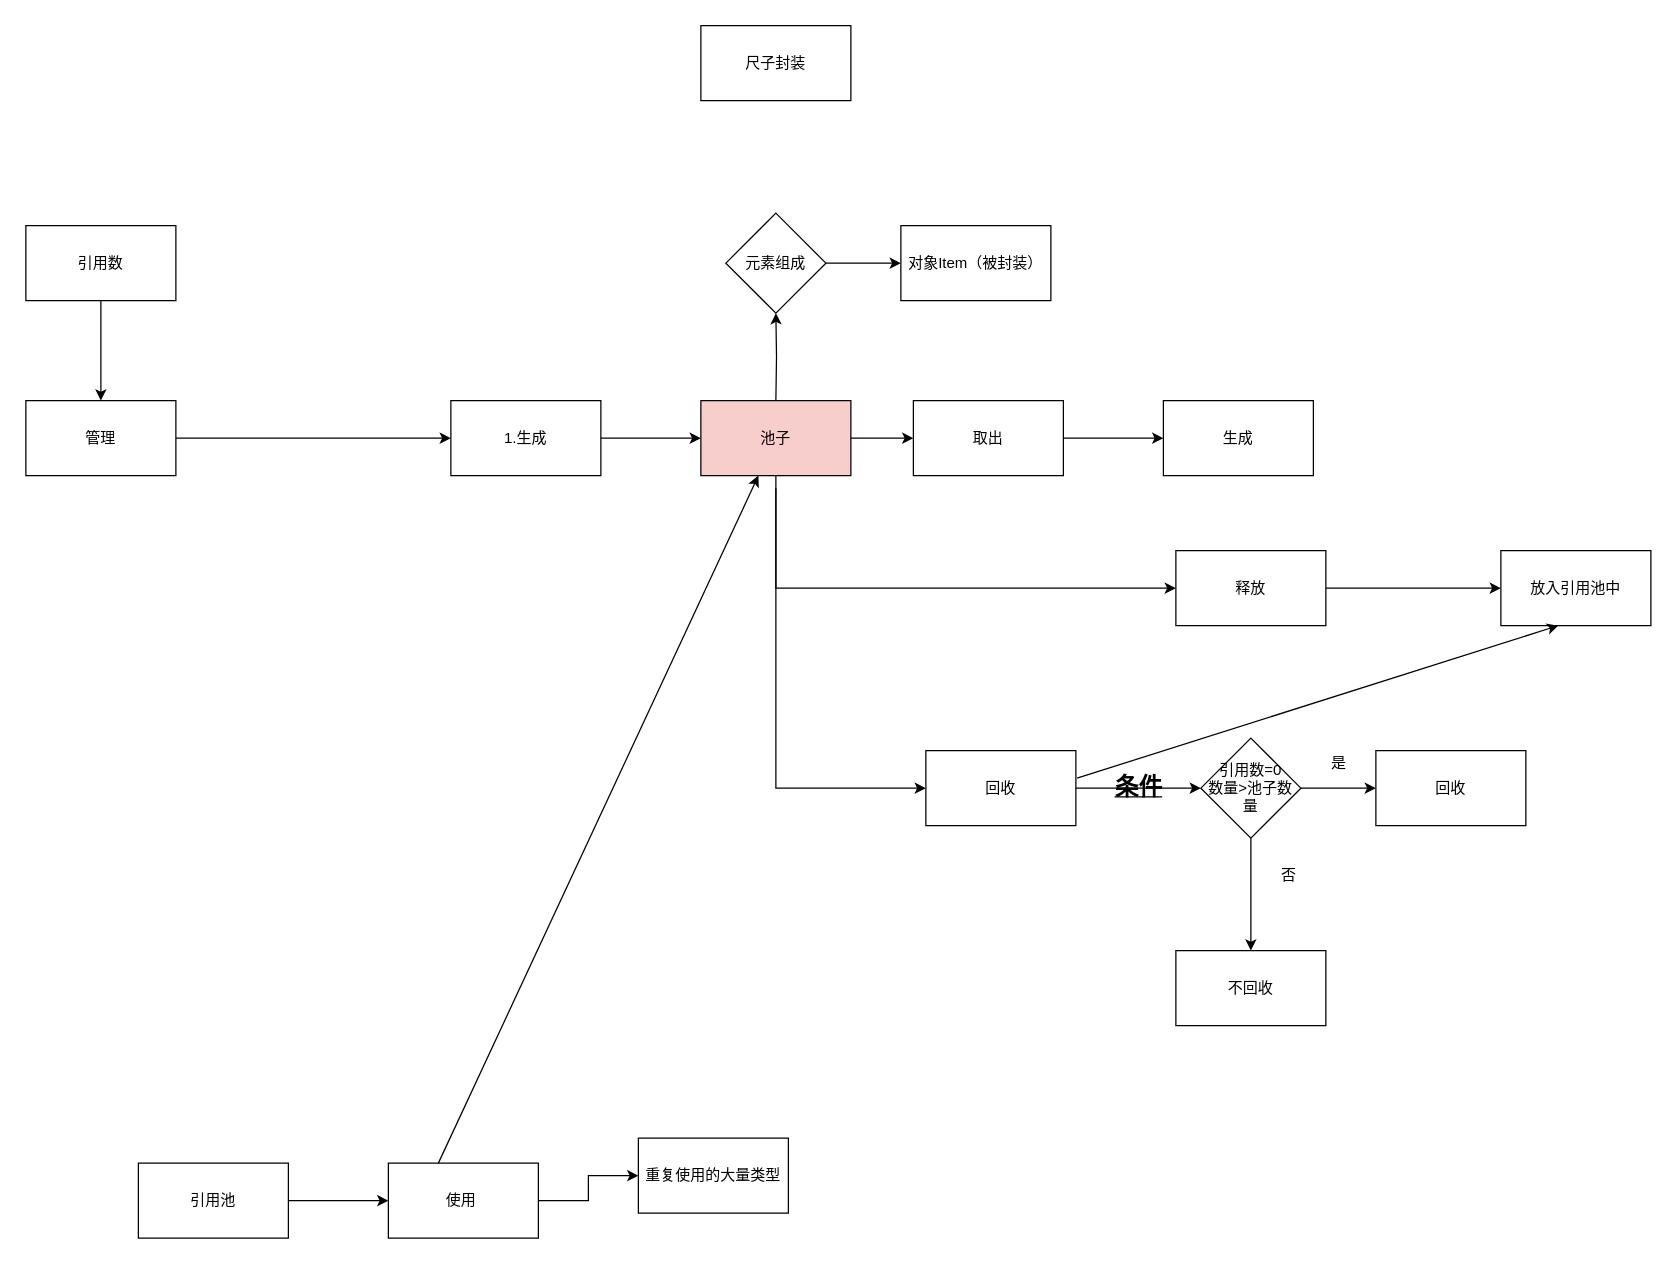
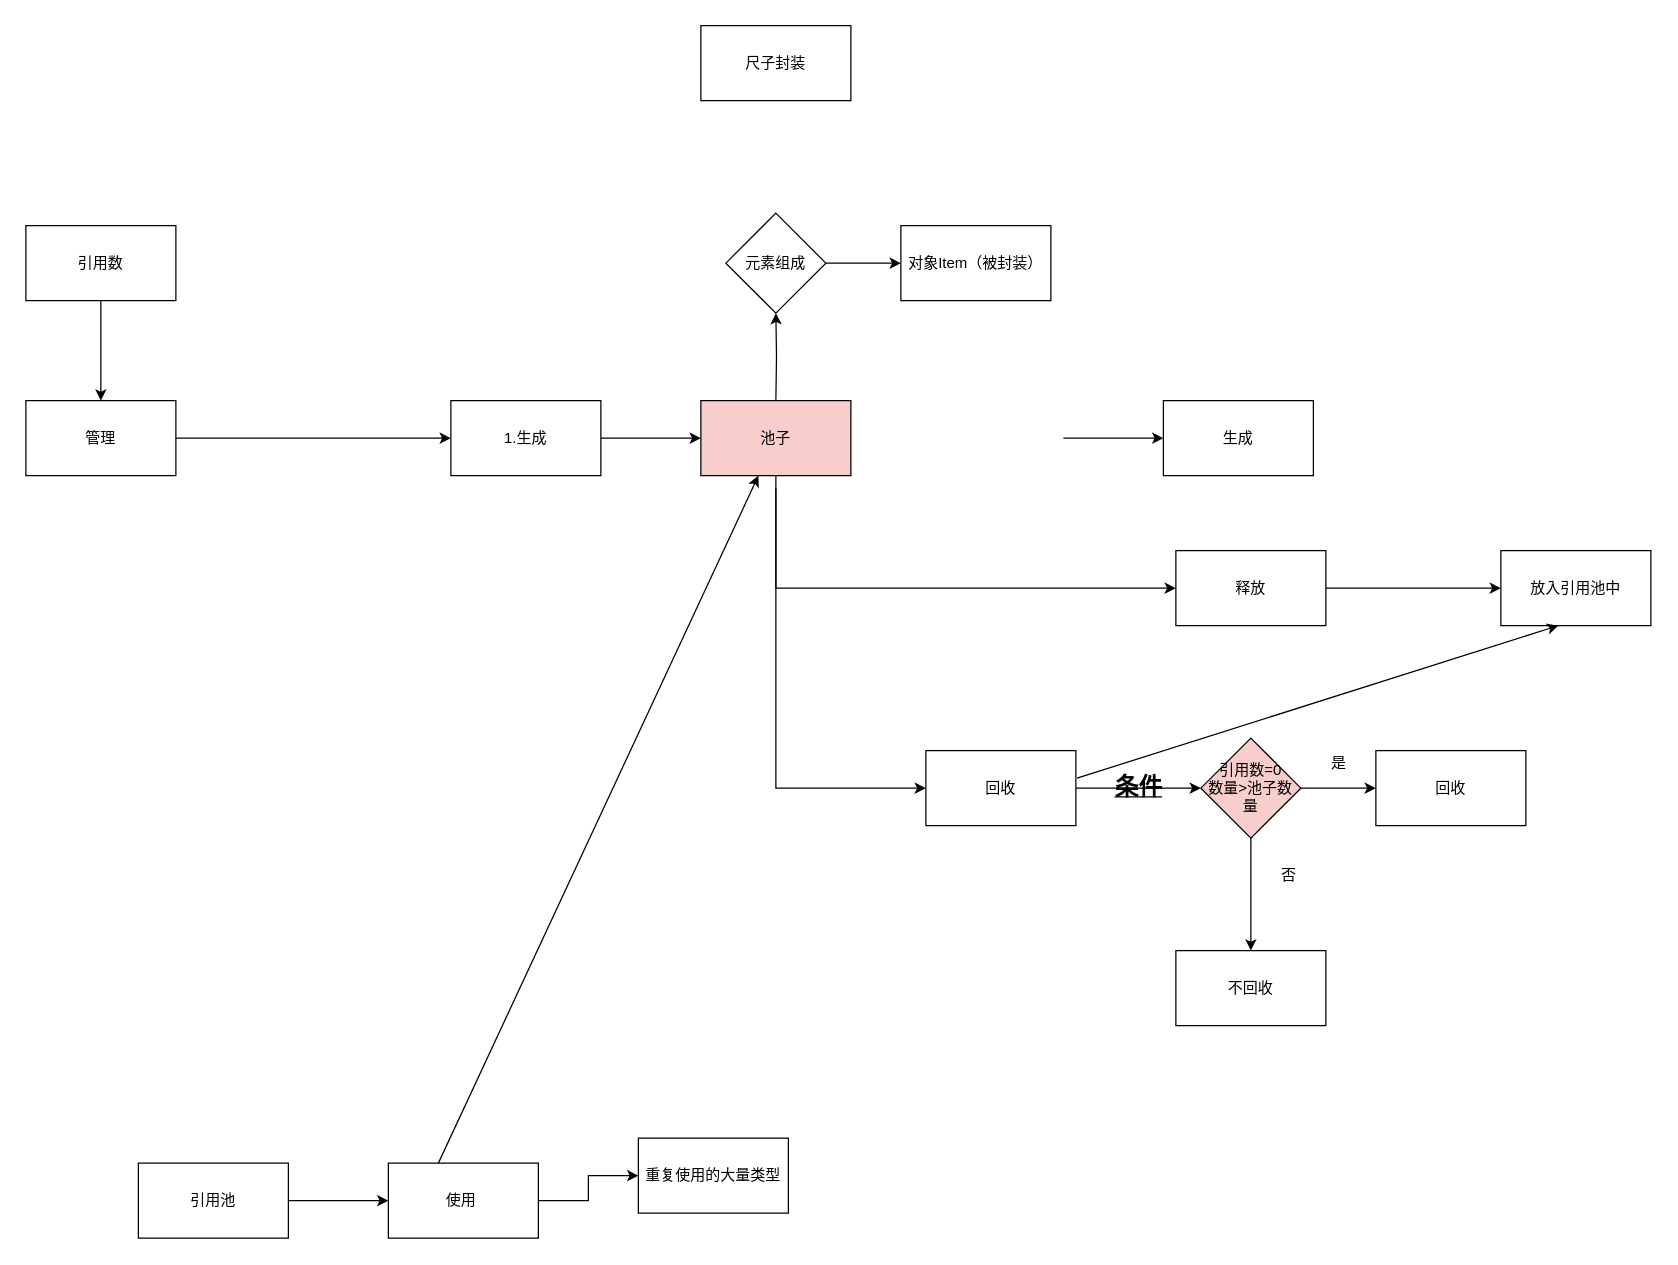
edge "池子" -> "取出": removed
node "取出": removed
node "引用数=0 数量>池子数量": fillcolor #ffffff -> #f8cecc
